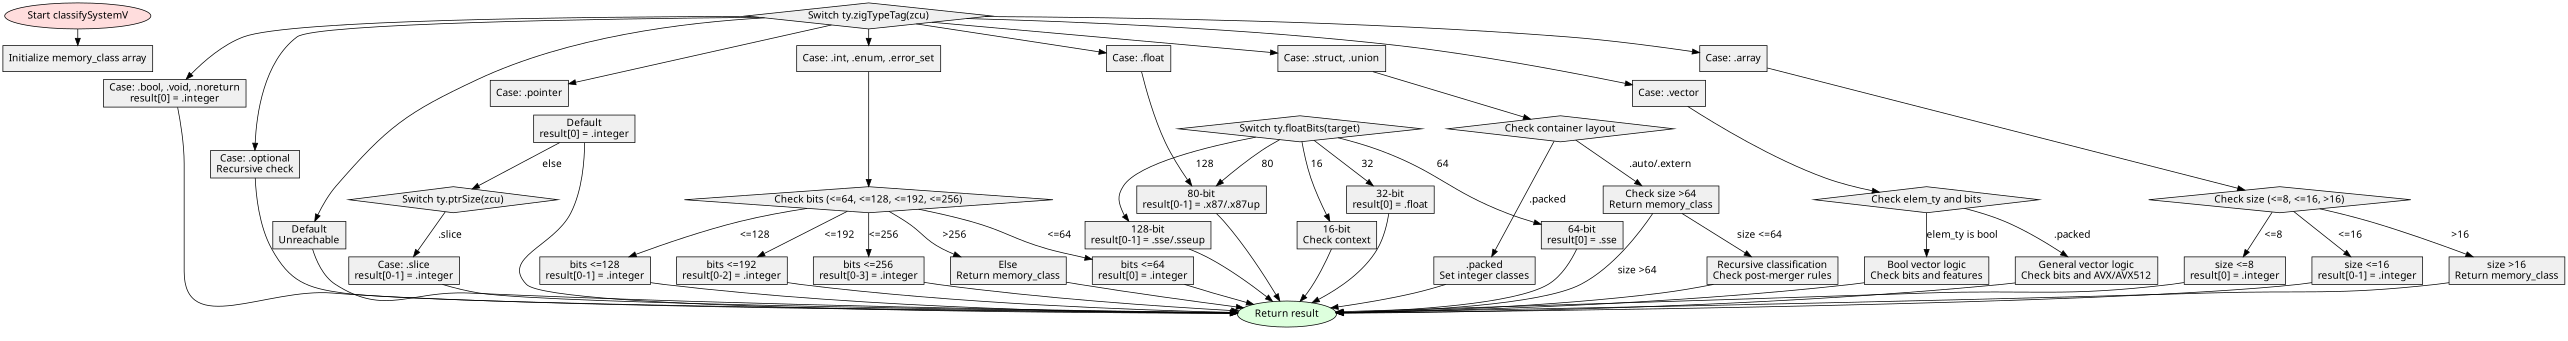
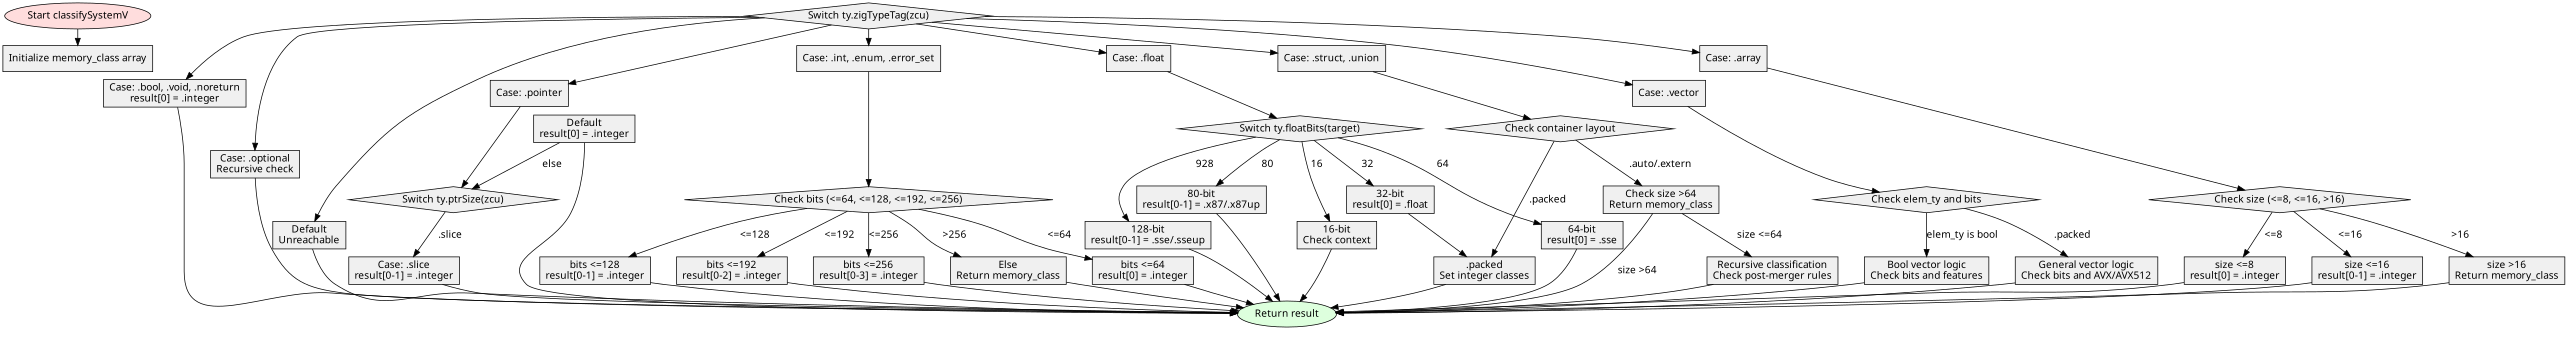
edge "Case: .float" -> "80-bit result[0-1] = .x87/.x87up": now "Case: .float" -> "Switch ty.floatBits(target)"
edge "Case: .pointer" -> "Switch ty.ptrSize(zcu)": added
edge "Switch ty.floatBits(target)" -> "128-bit result[0-1] = .sse/.sseup": label "128" -> "928"
edge "32-bit result[0] = .float" -> "Return result": now "32-bit result[0] = .float" -> ".packed Set integer classes"
